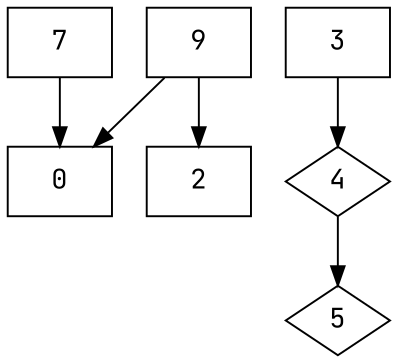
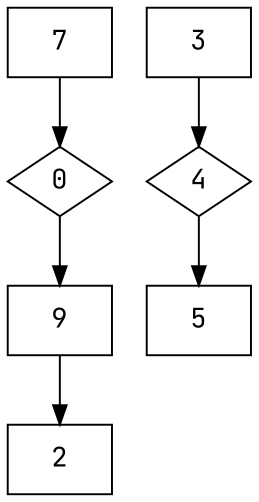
edge "9" -> "0": reversed
node "0": shape box -> diamond
node "5": shape diamond -> box
